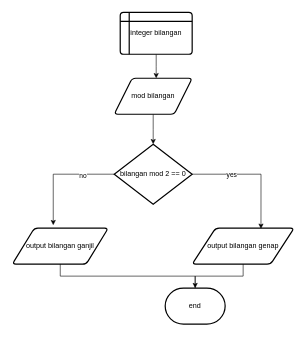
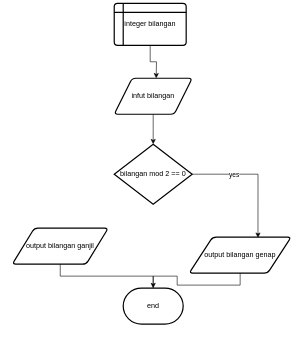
node "integer bilangan": moved (156, 33) -> (150, 24)
node "mod bilangan": label "mod bilangan" -> "infut bilangan"
edge "bilangan mod 2 == 0" -> "output bilangan ganjil": removed, label "no"
node "output bilangan genap": moved (243, 246) -> (240, 255)
node "end": moved (195, 306) -> (153, 306)
